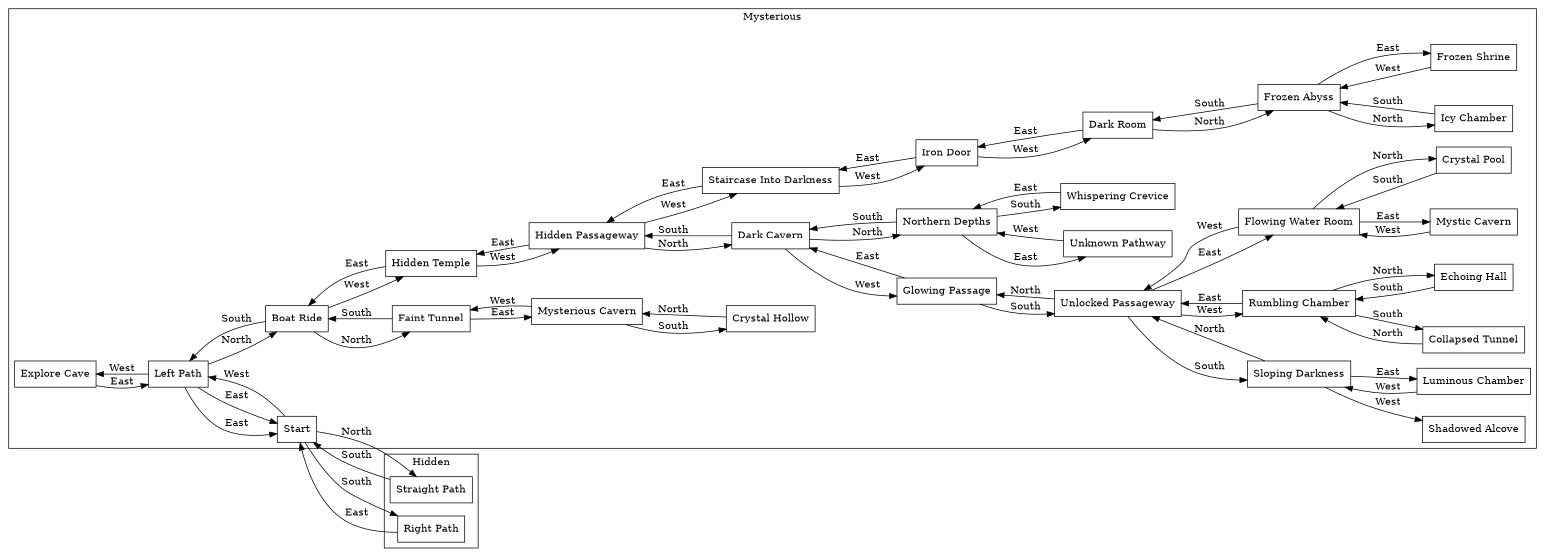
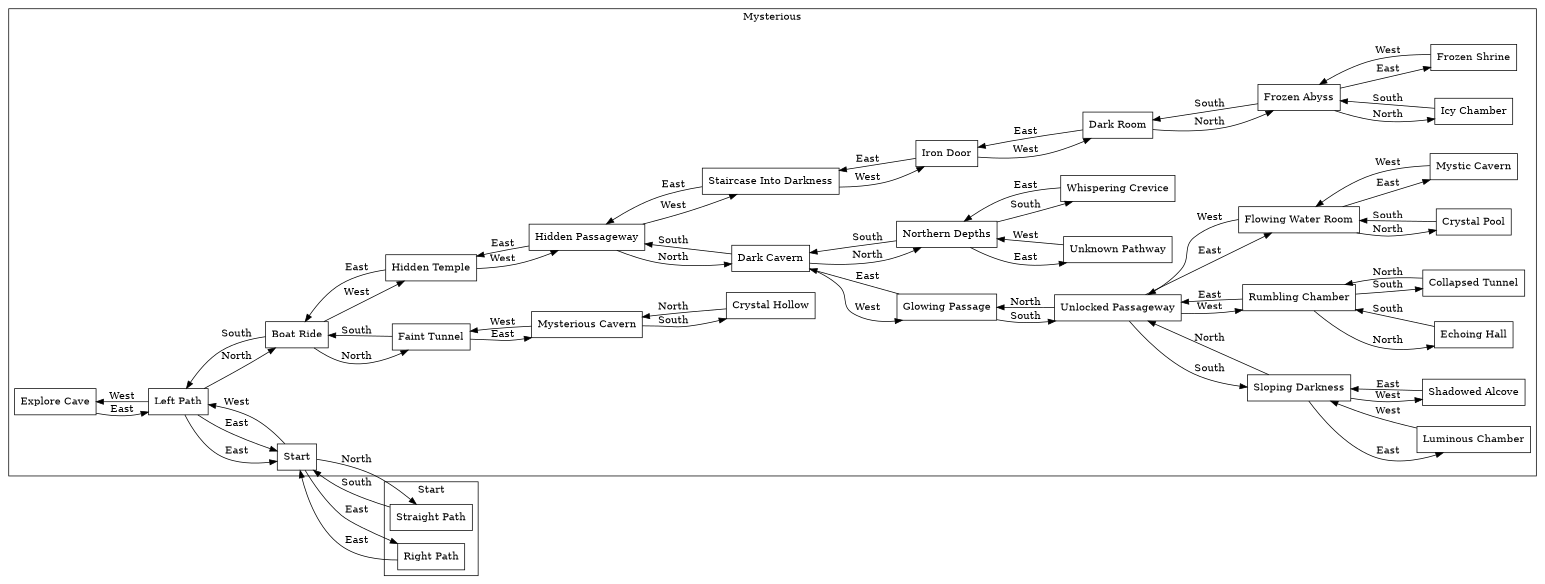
edge "Shadowed Alcove" -> "Sloping Darkness": added, label "East"
cluster "Hidden": label "Hidden" -> "Start"
edge "Start" -> "Right Path": label "South" -> "East"
